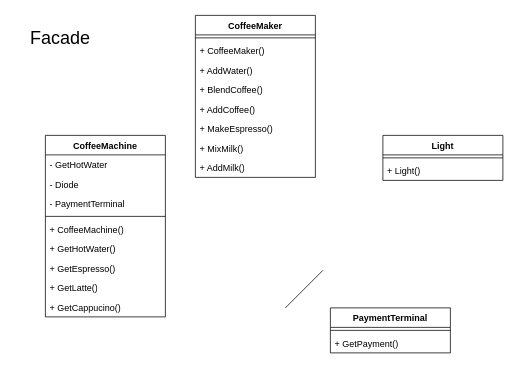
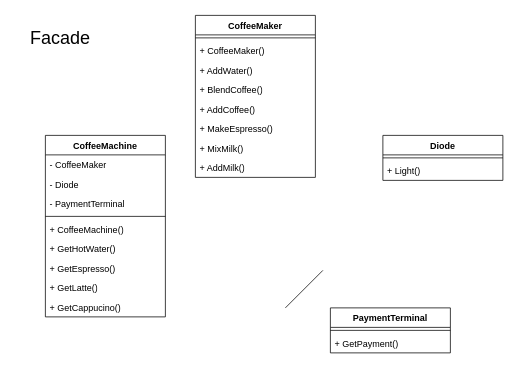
node "Light": label "Light" -> "Diode"
node "- GetHotWater": label "- GetHotWater" -> "- CoffeeMaker"
